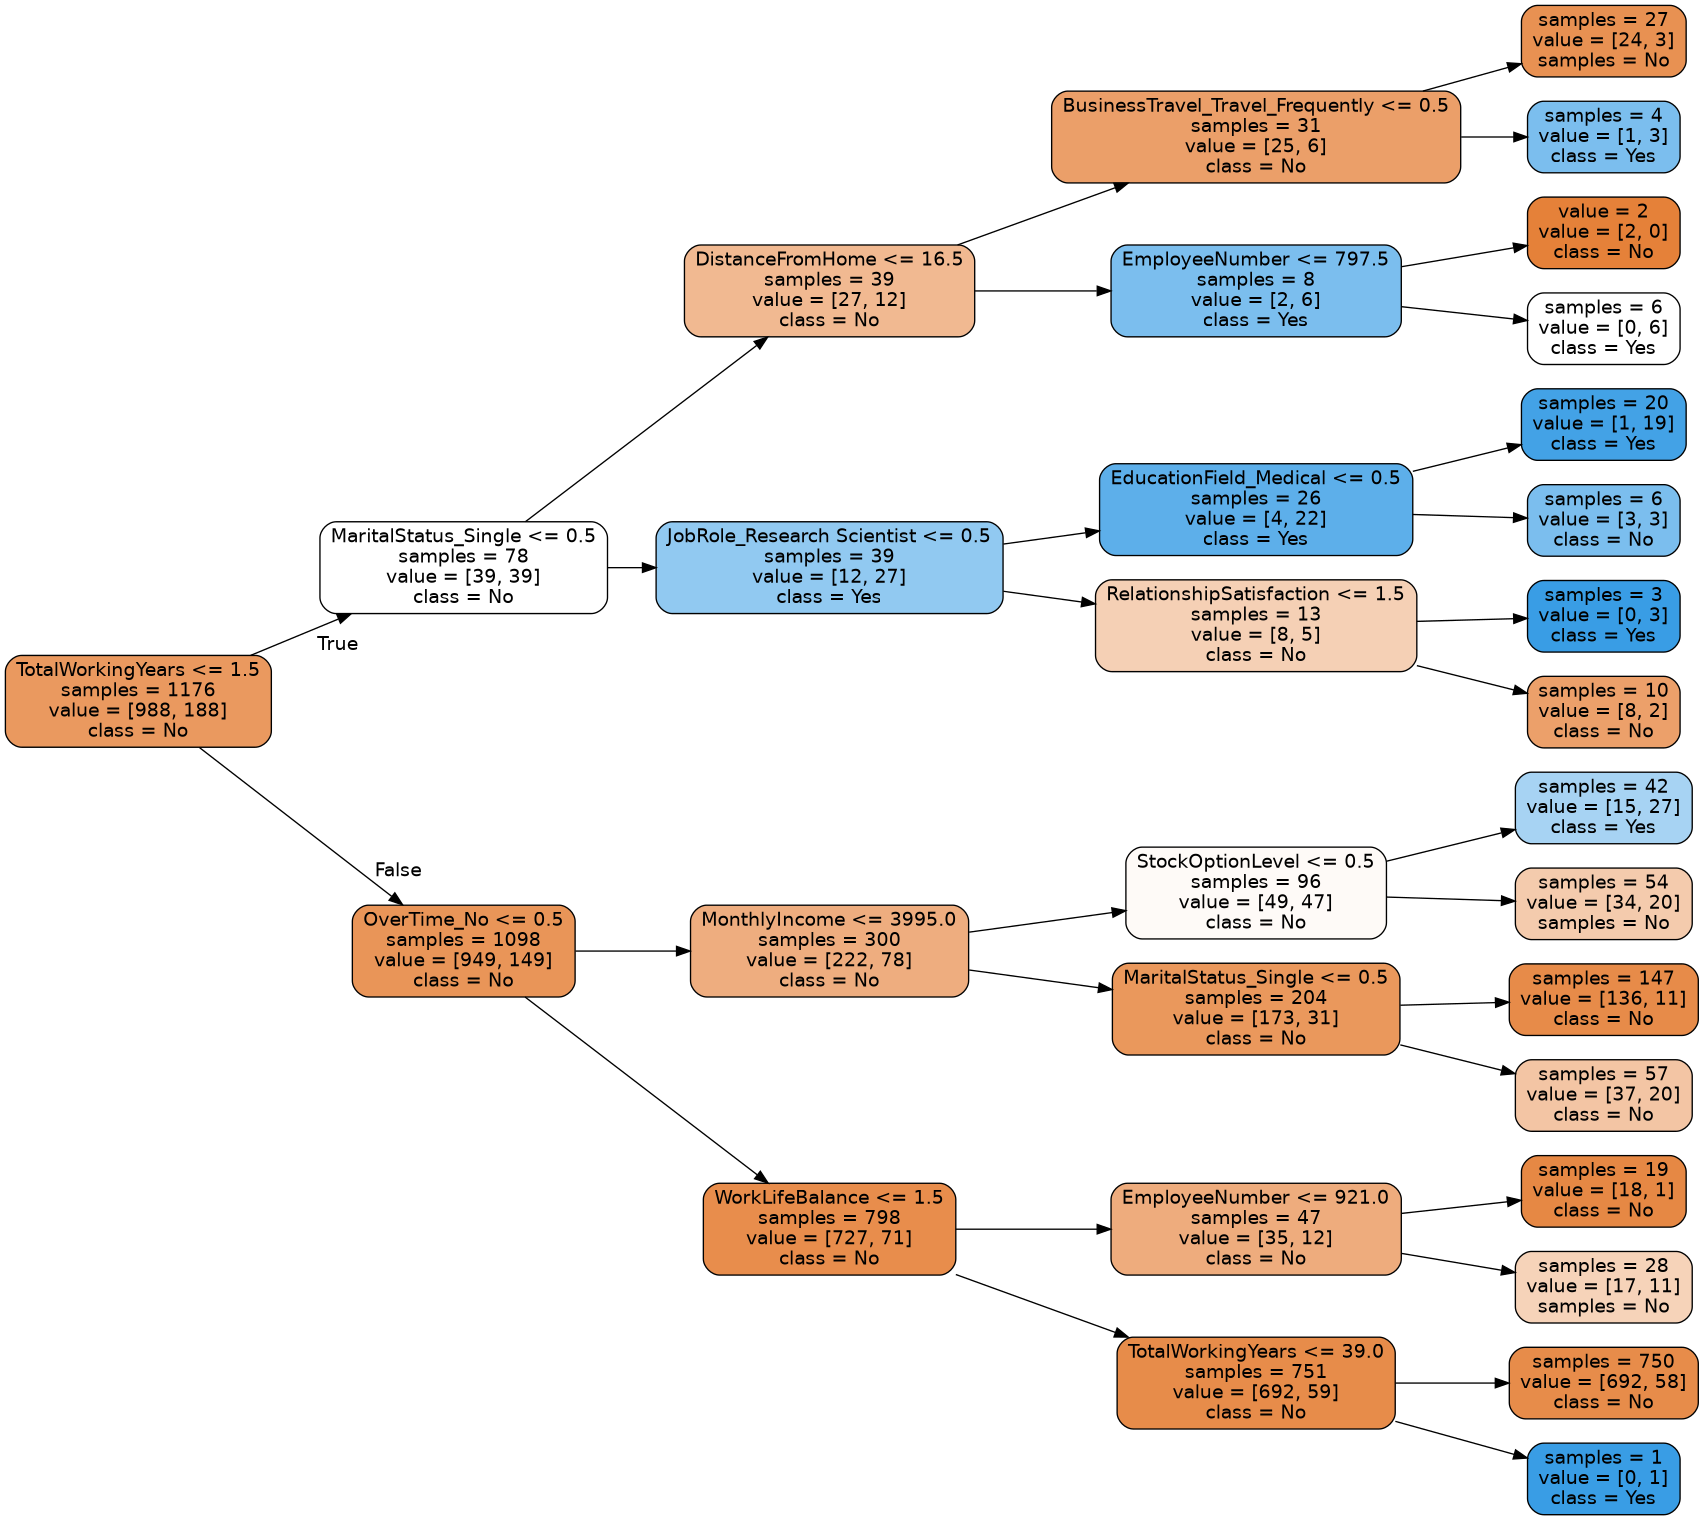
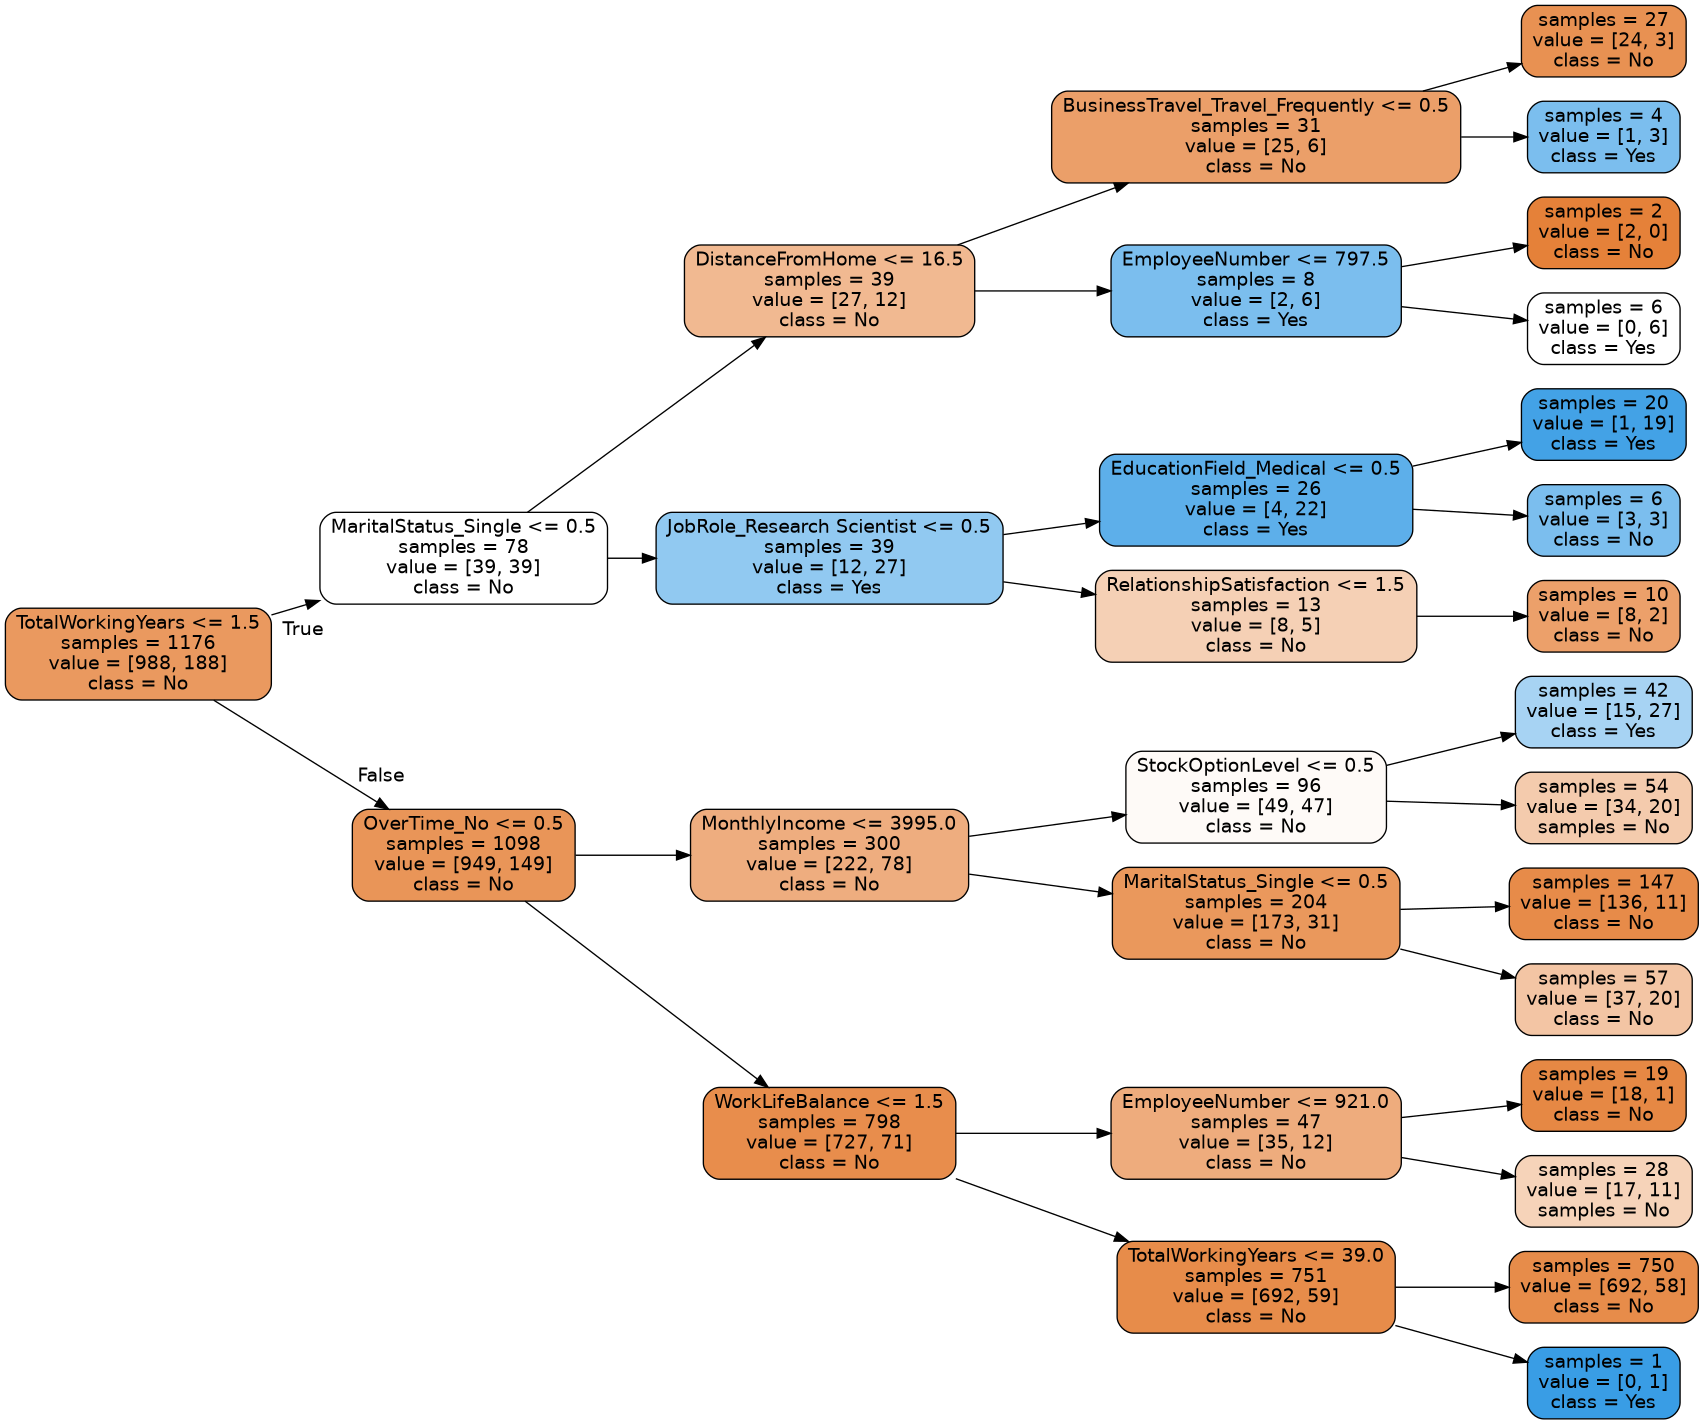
node "samples = 27 value = [24, 3] samples = No": label "samples = 27 value = [24, 3] samples = No" -> "samples = 27 value = [24, 3] class = No"
node "value = 2 value = [2, 0] class = No": label "value = 2 value = [2, 0] class = No" -> "samples = 2 value = [2, 0] class = No"
node "samples = 3 value = [0, 3] class = Yes": removed
